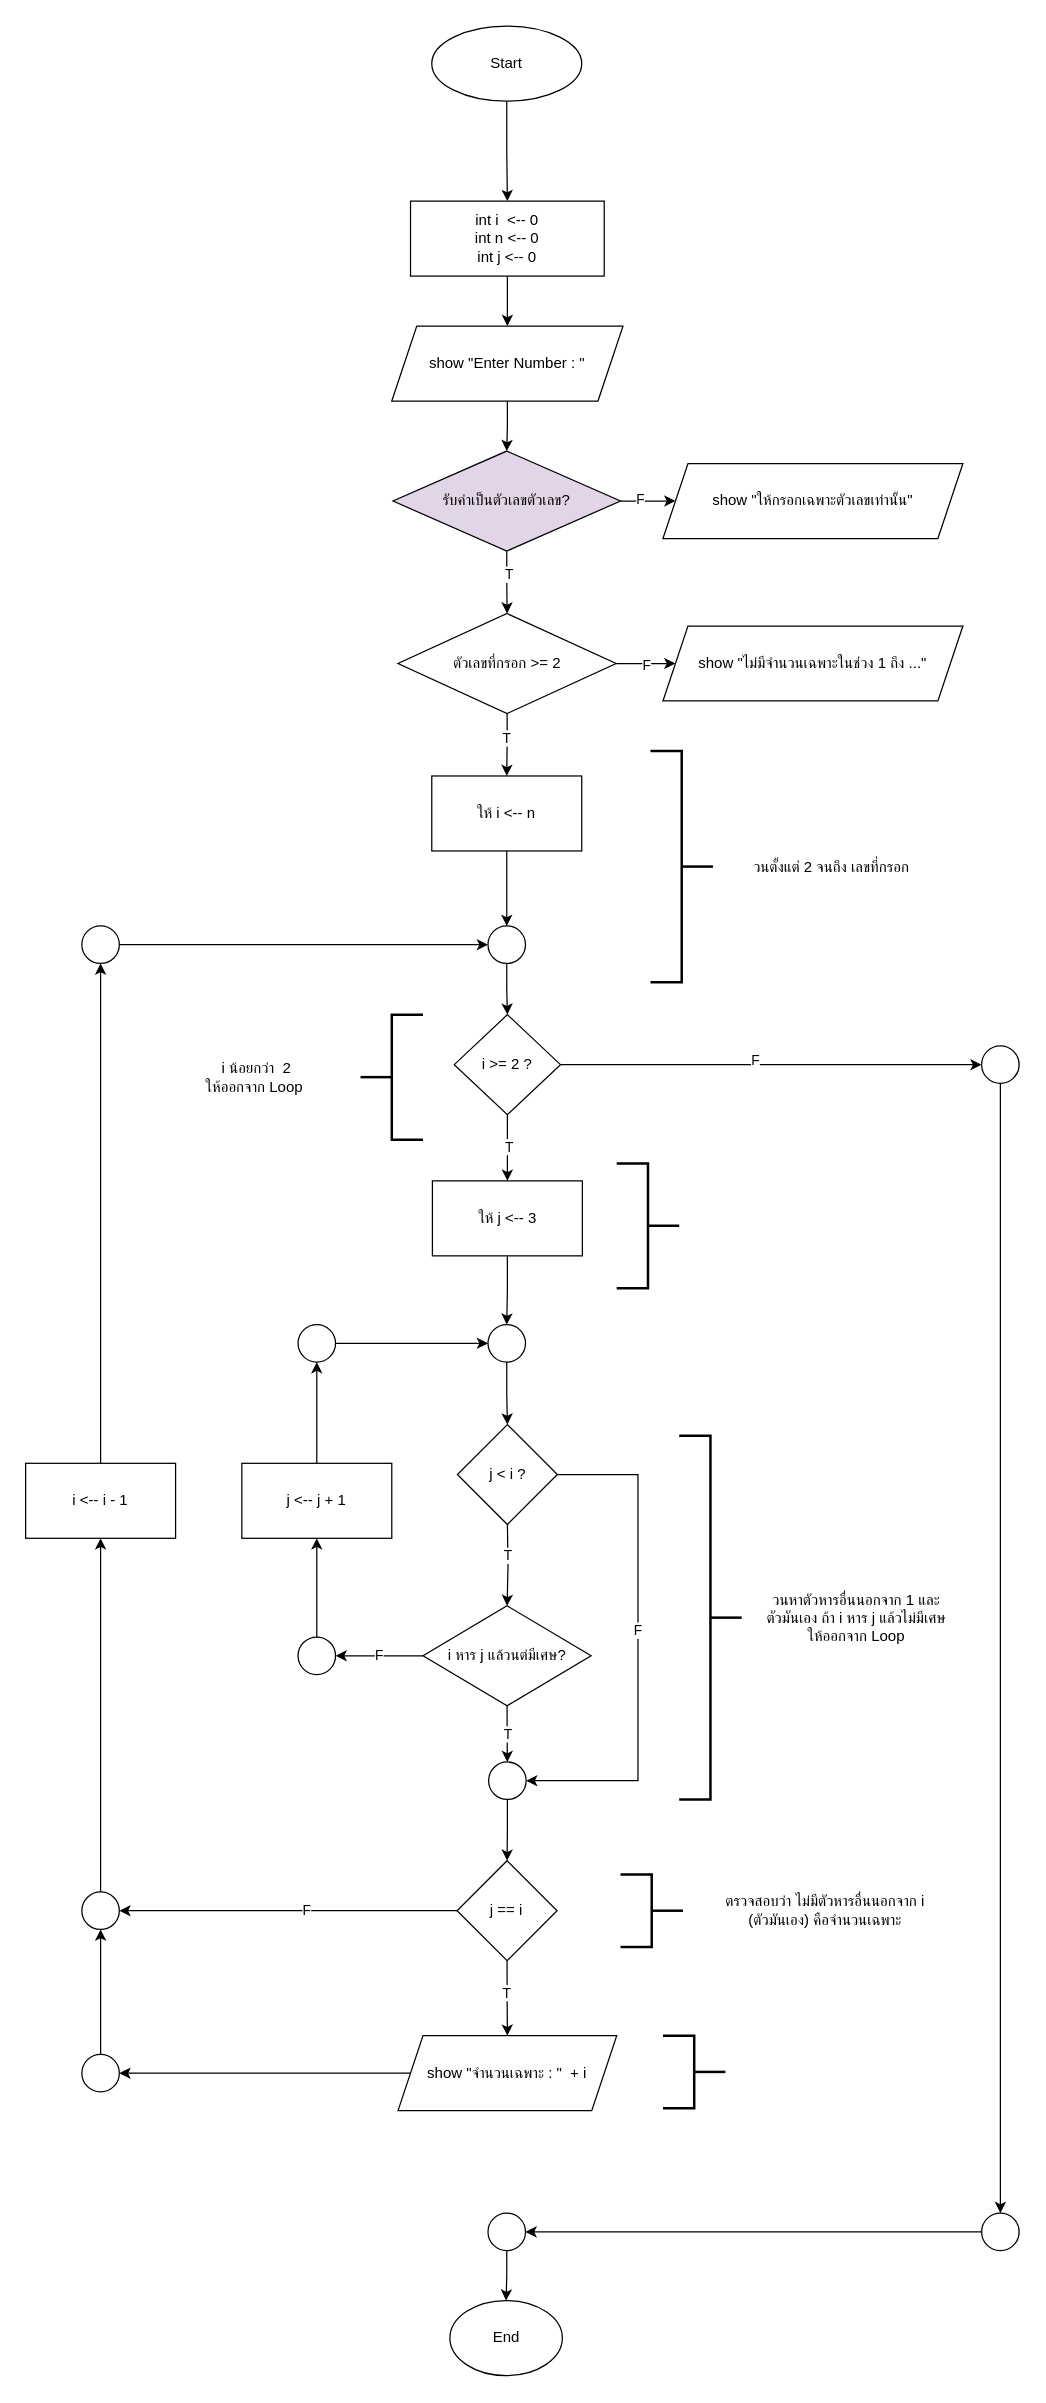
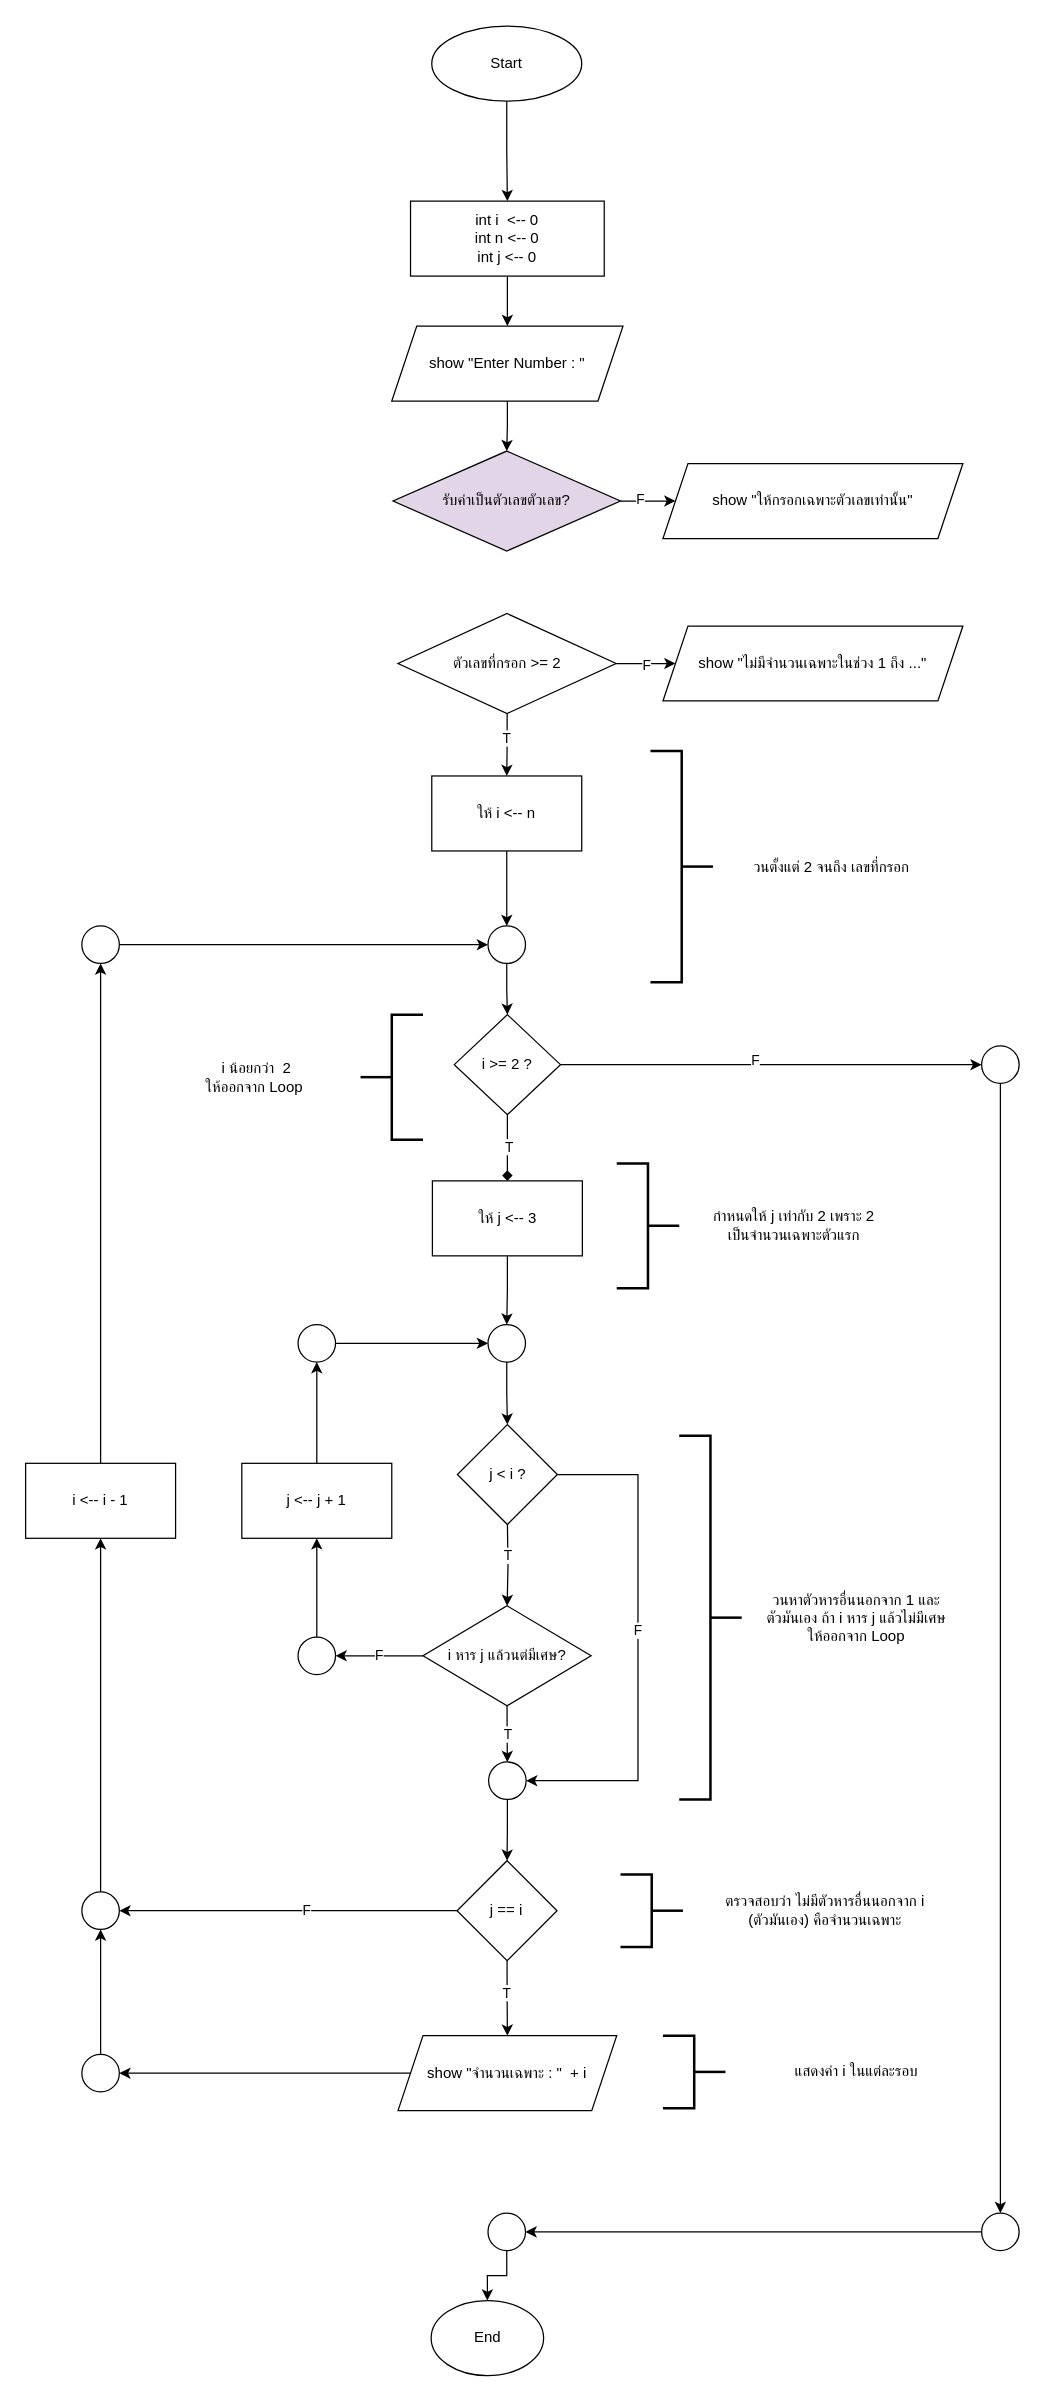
edge "รับค่าเป็นตัวเลขตัวเลข?" -> "ตัวเลขที่กรอก >= 2": removed, label "T"
edge "i >= 2 ?" -> "ให้ j <-- 3": arrowhead classic -> diamond
node "กำหนดให้ j เท่ากับ 2 เพราะ 2 เป็นจำนวนเฉพาะตัวแรก": added
node "แสดงค่า i ในแต่ละรอบ": added
node "End": moved (506, 2338) -> (488, 2338)
